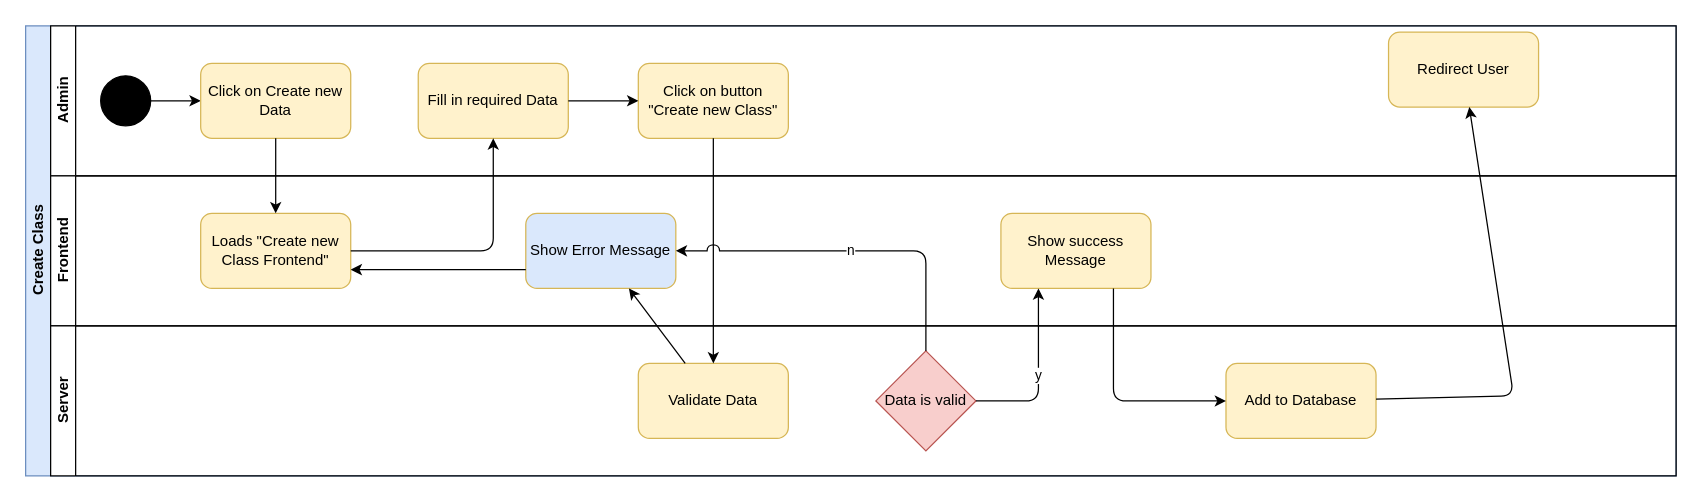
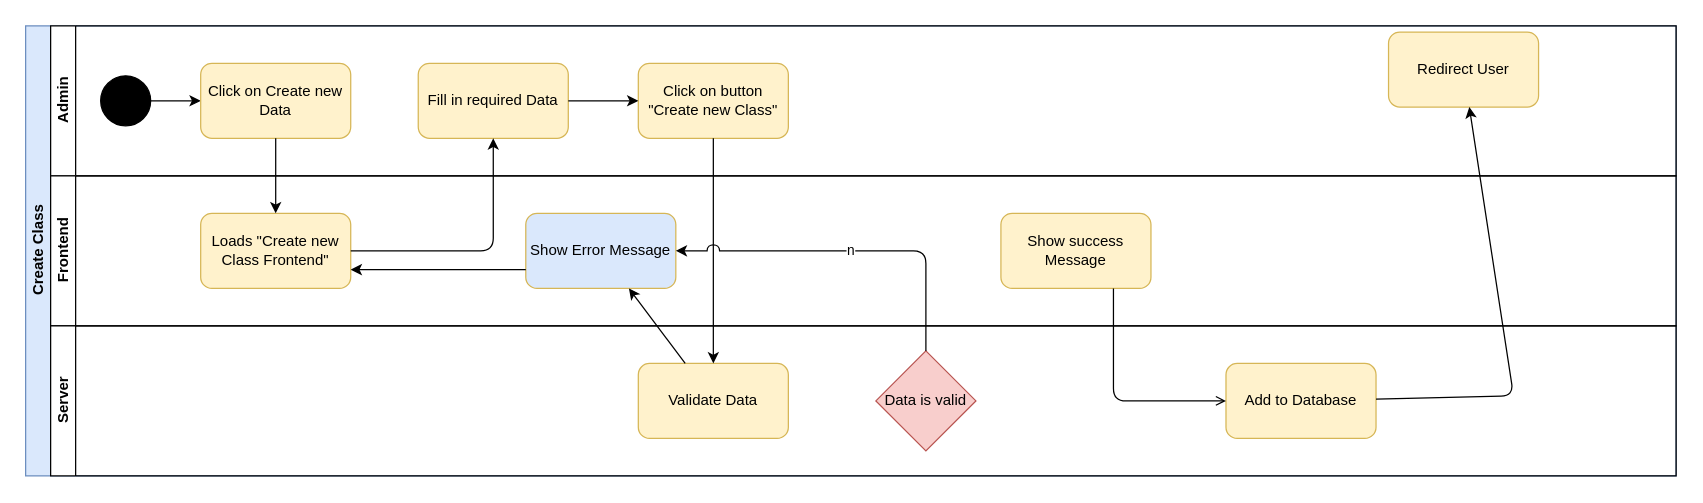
edge "Data is valid" -> "Show success Message": removed, label "y"
edge "Show success Message" -> "Add to Database": arrowhead classic -> open
